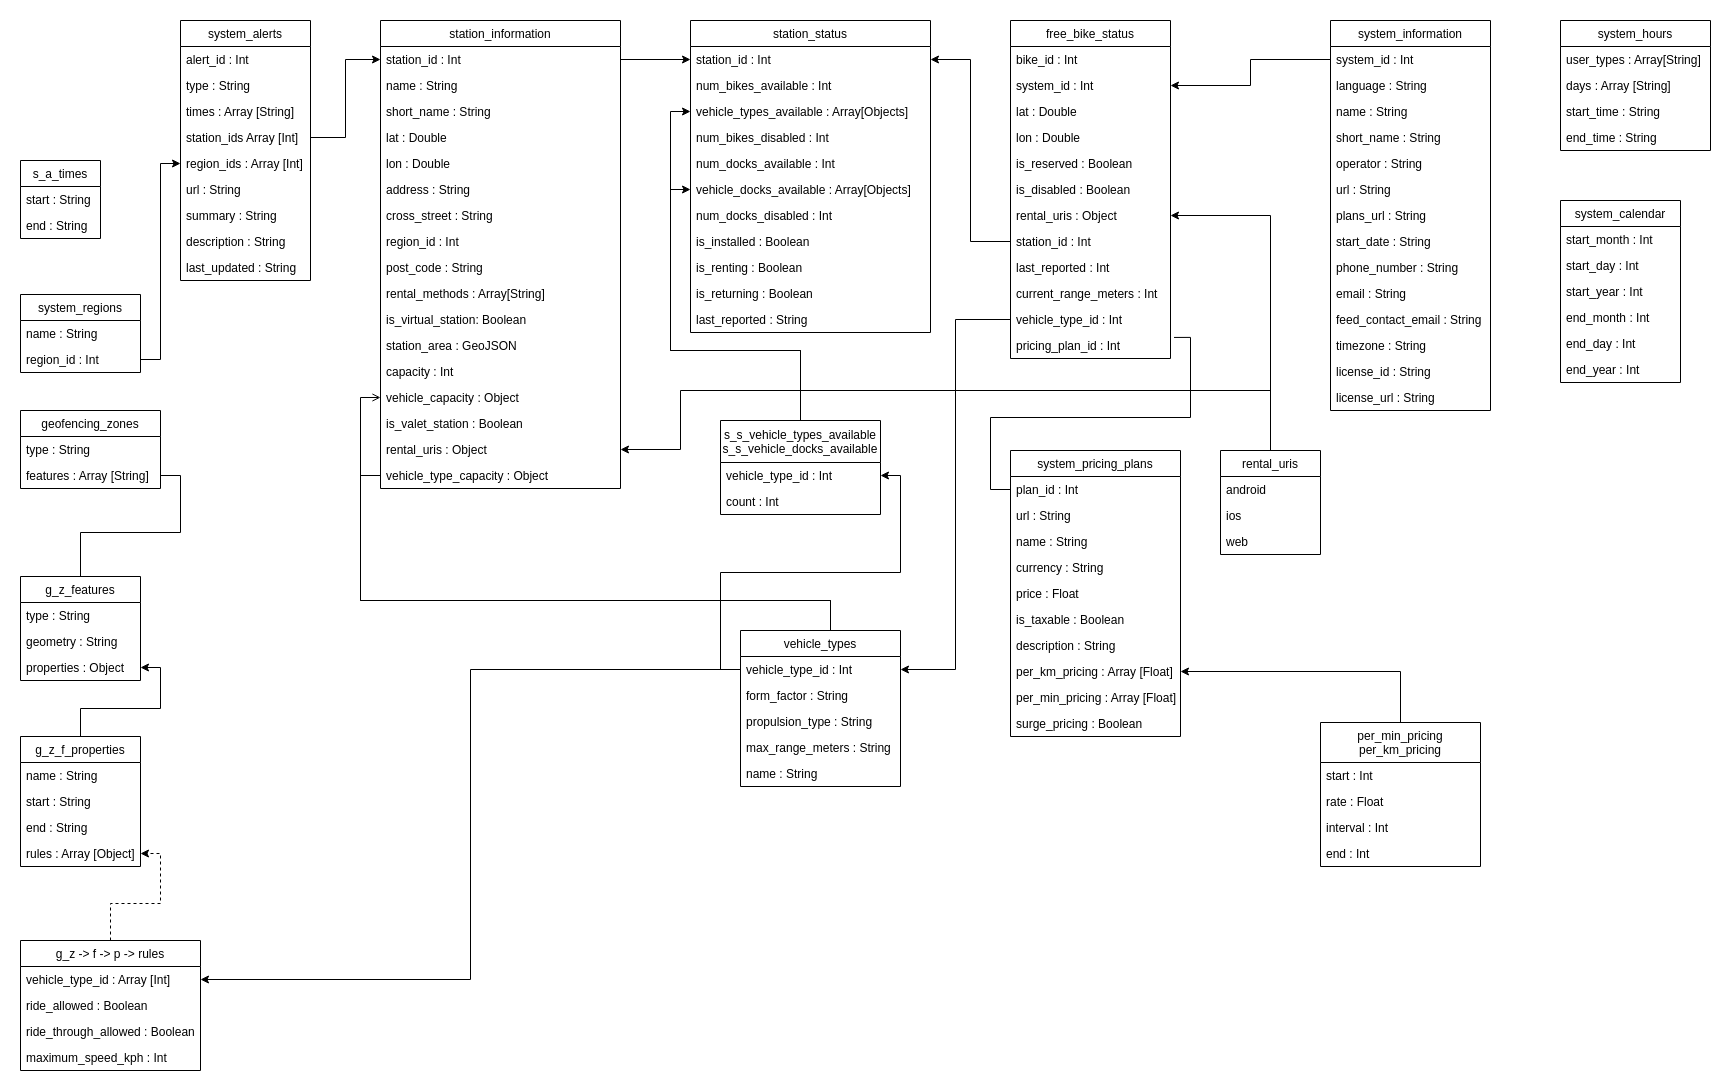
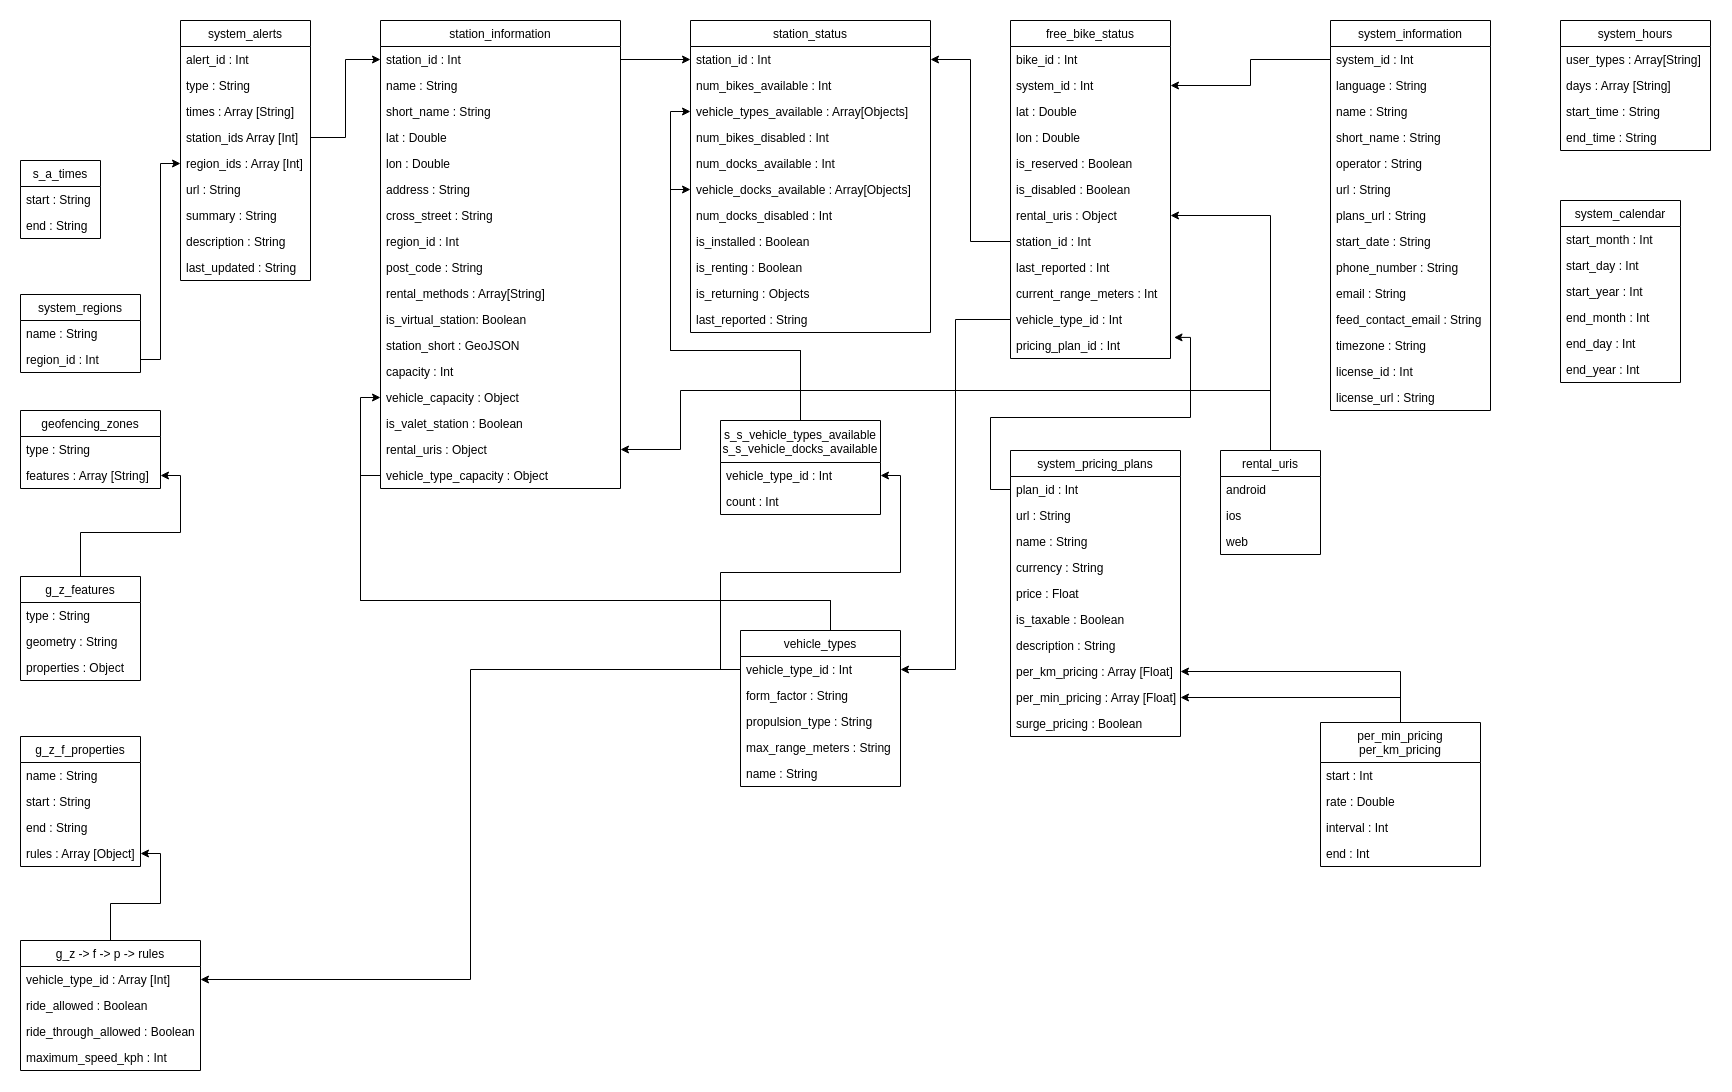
node "is_returning : Boolean": label "is_returning : Boolean" -> "is_returning : Objects"
edge "pricing_plan_id : Int" -- "plan_id : Int": arrowhead none -> classic
node "station_area : GeoJSON": label "station_area : GeoJSON" -> "station_short : GeoJSON"
node "license_id : String": label "license_id : String" -> "license_id : Int"
edge "vehicle_types" -> "vehicle_capacity : Object": arrowhead open -> classic
edge "features : Array [String]" -- "g_z_features": arrowhead none -> classic
edge "per_min_pricing per_km_pricing" -> "per_min_pricing : Array [Float]": added
edge "g_z_f_properties" -> "properties : Object": removed
node "rate : Float": label "rate : Float" -> "rate : Double"
edge "g_z -> f -> p -> rules" -> "rules : Array [Object]": style dashed -> solid
